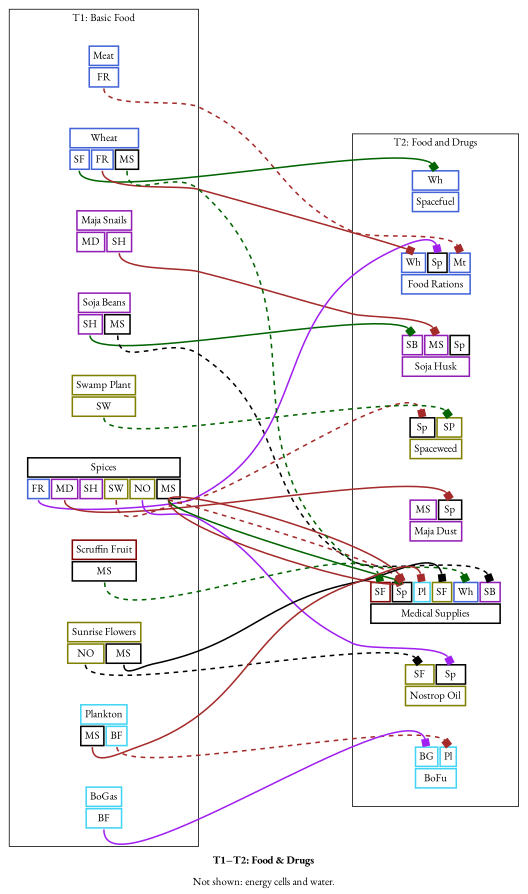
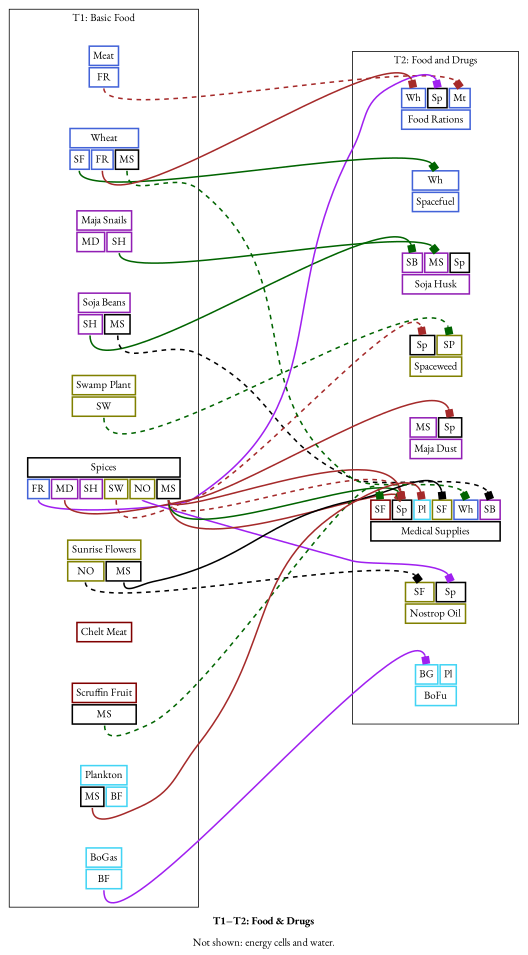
edge "Maja Snails" -> "SB": color brown -> darkgreen
node "Chelt Meat": added
edge "Plankton" -> "BG": removed
